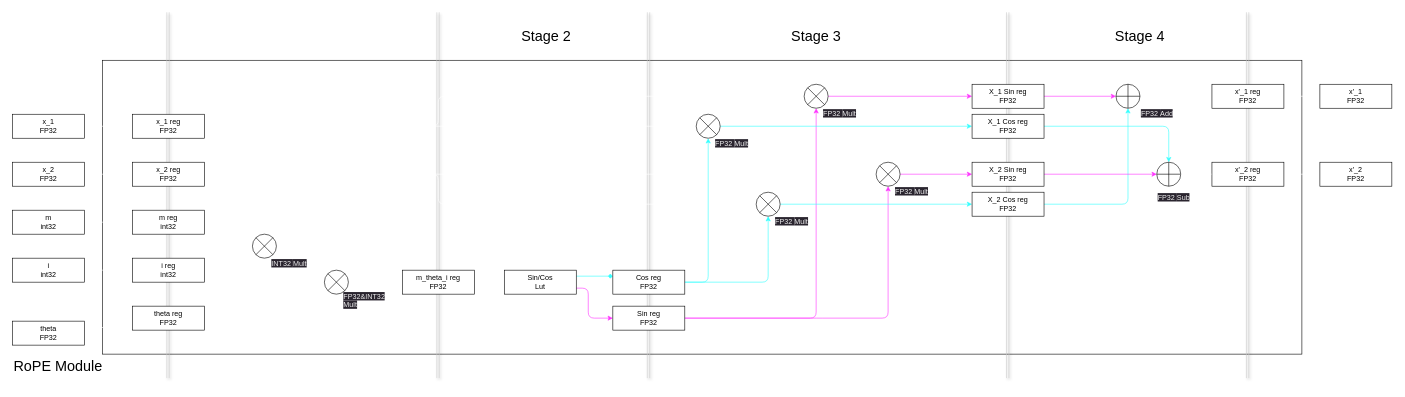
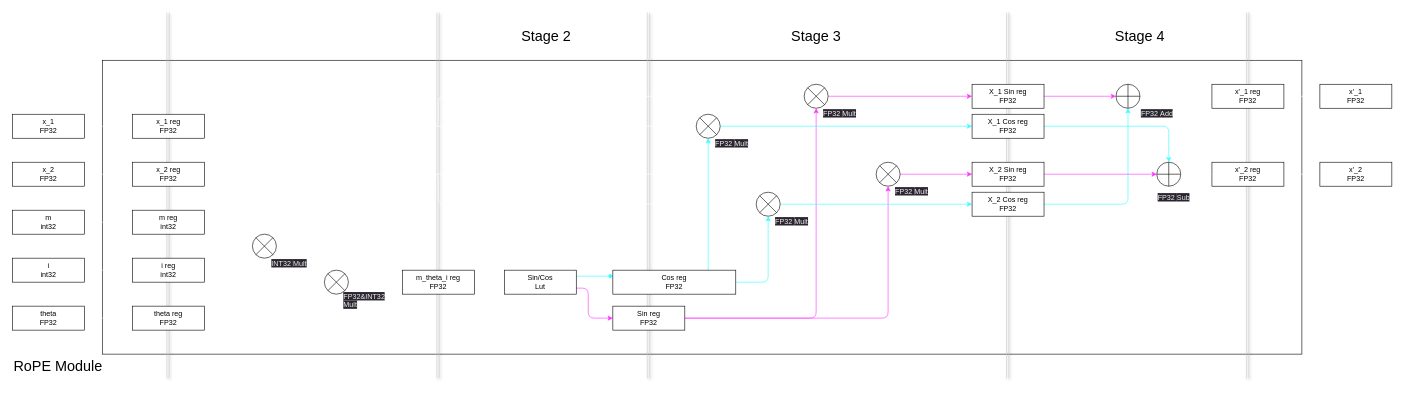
node "Cos reg FP32": size 72x24 -> 123x24
node "theta FP32": moved (48, 333) -> (48, 318)
